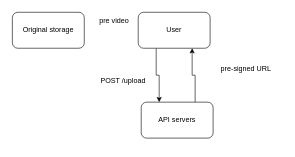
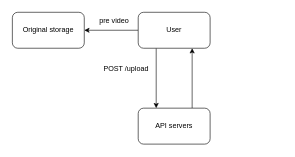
edge "User" -> "Original storage": added
node "pre-signed URL": removed
node "POST /upload": moved (123, 81) -> (126, 69)
node "API servers": moved (177, 120) -> (174, 126)
